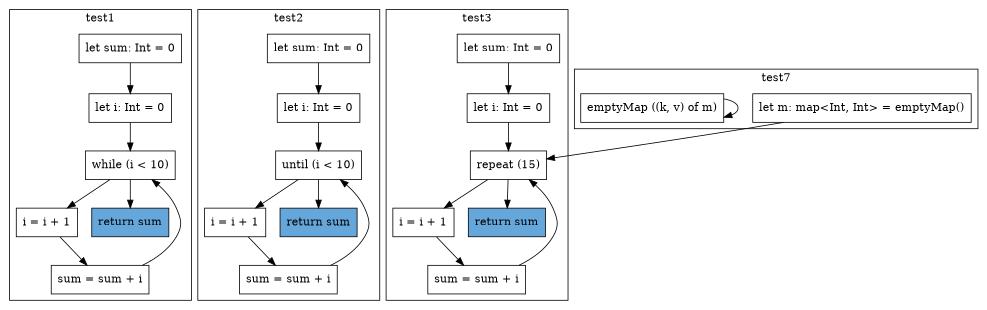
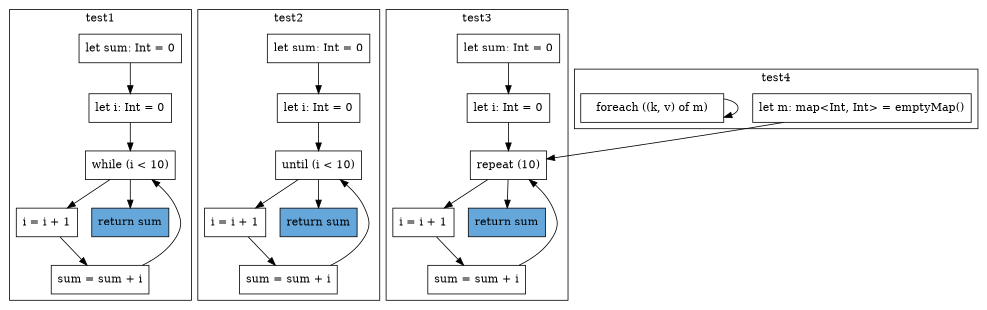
cluster "test7": label "test7" -> "test4"
node "emptyMap ((k, v) of m)": label "emptyMap ((k, v) of m)" -> "foreach ((k, v) of m)"
node "repeat (15)": label "repeat (15)" -> "repeat (10)"
